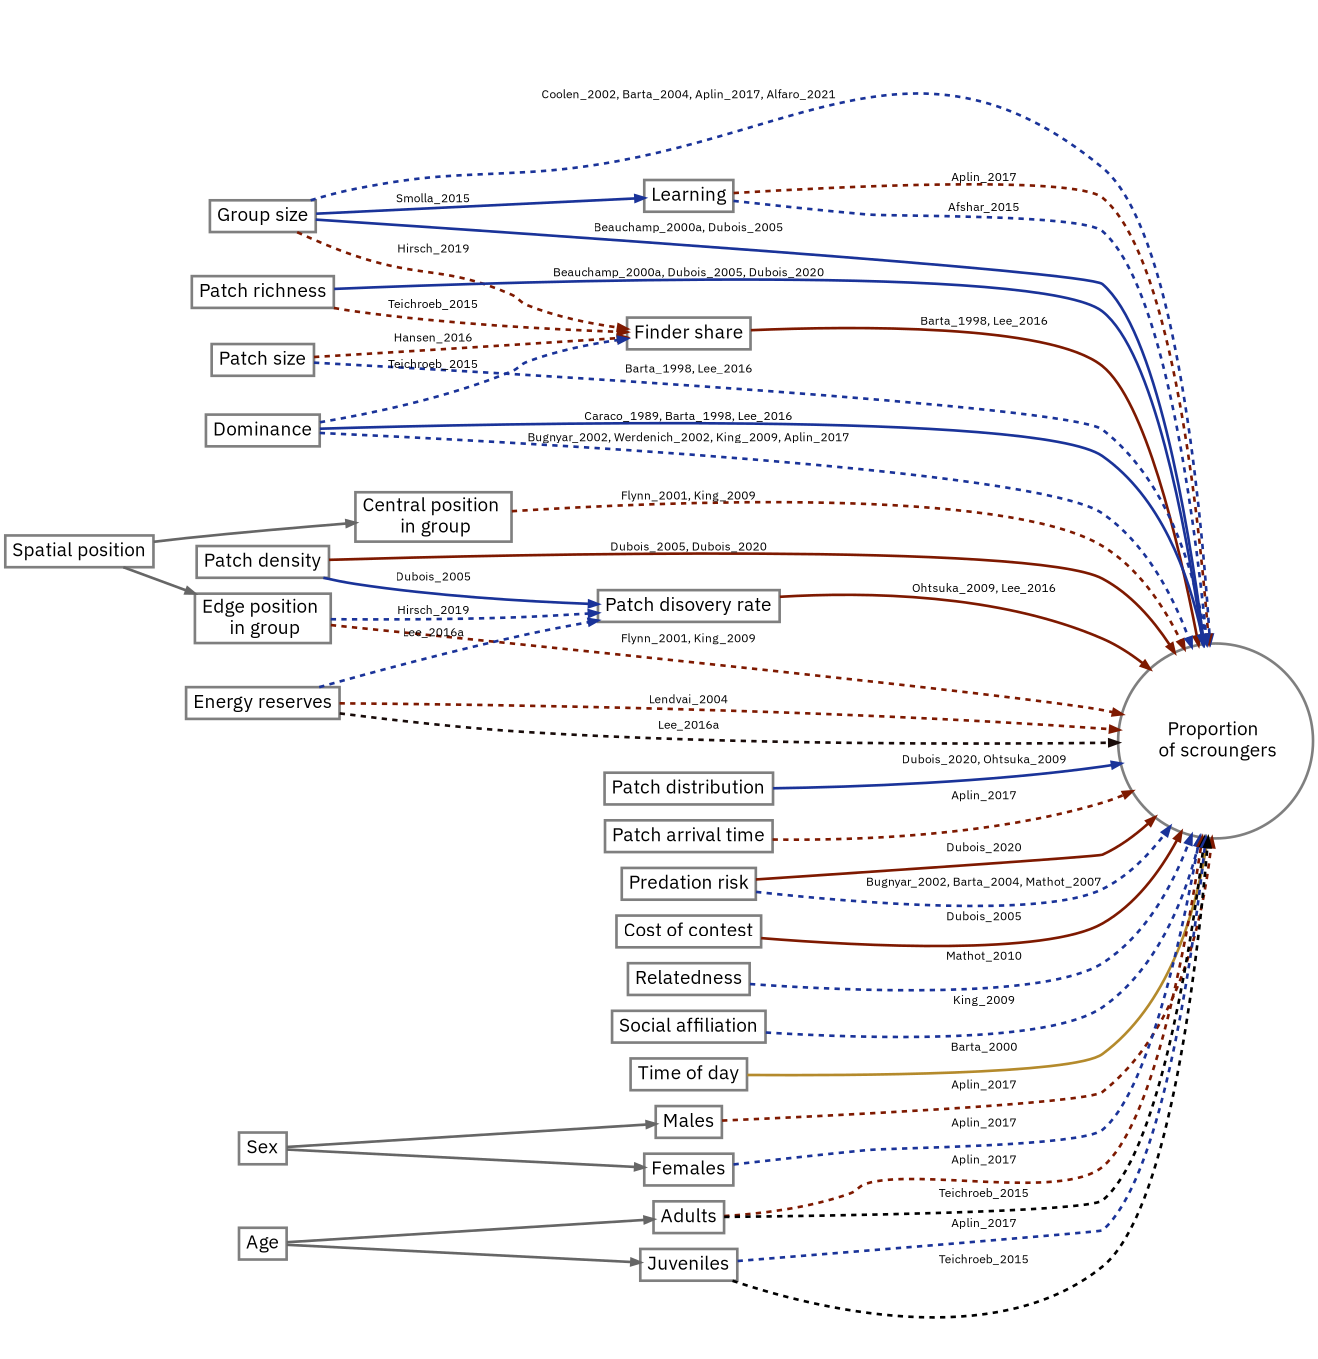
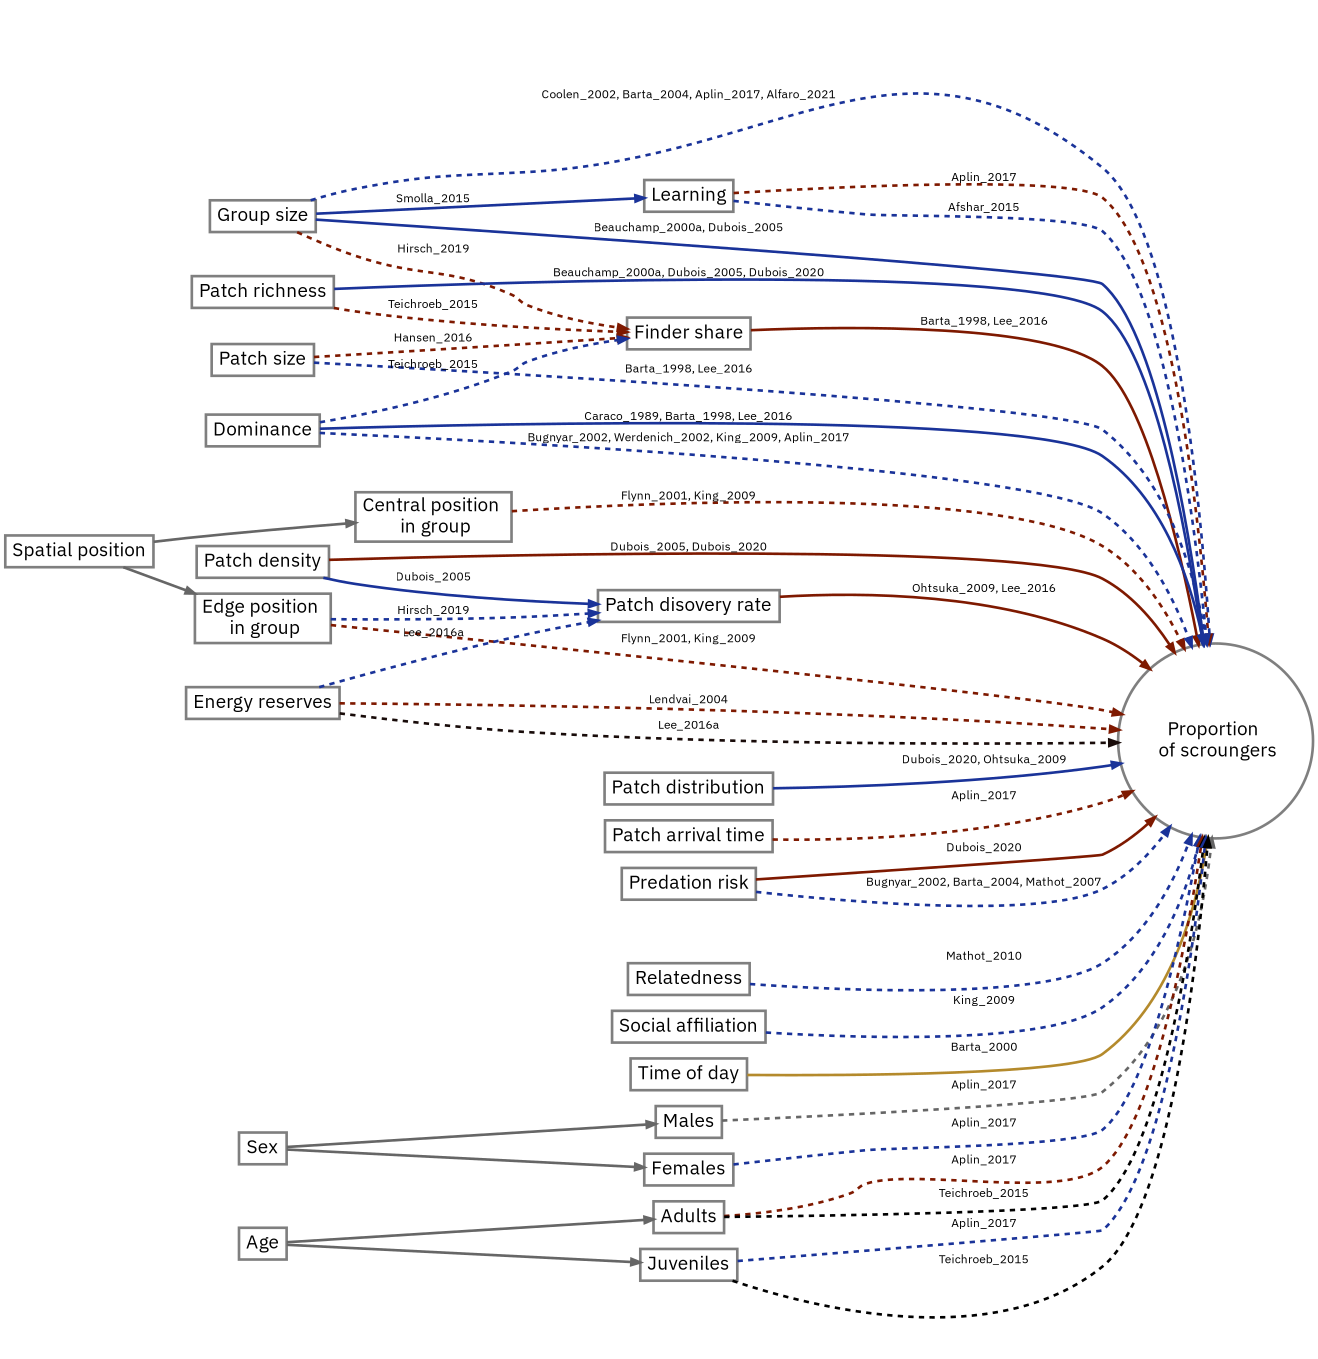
node "Cost of contest": removed
edge "Males" -> "Proportion of scroungers": color #7e1900 -> grey40
